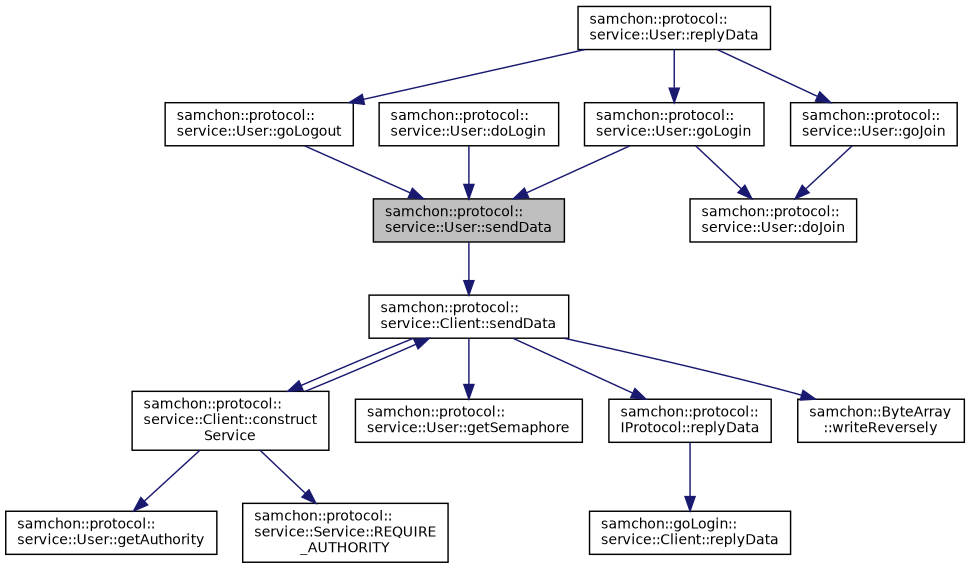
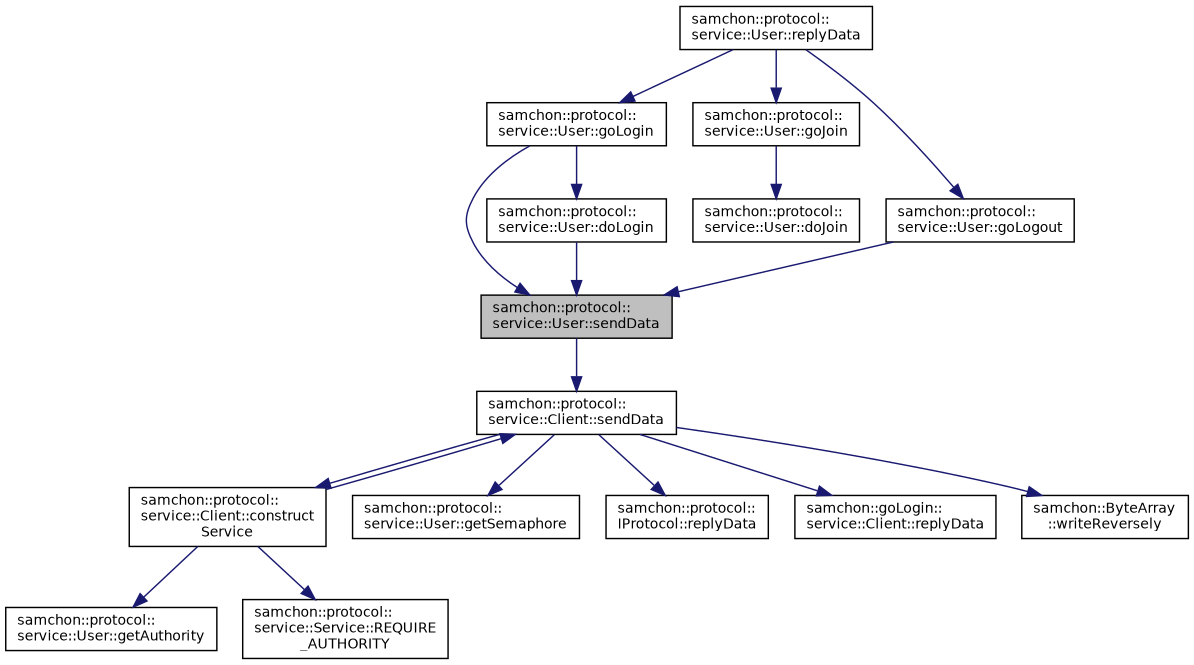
edge "samchon::protocol:: service::User::goLogin" -> "samchon::protocol:: service::User::doJoin": now "samchon::protocol:: service::User::goLogin" -> "samchon::protocol:: service::User::doLogin"
edge "samchon::protocol:: IProtocol::replyData" -> "samchon::goLogin:: service::Client::replyData": now "samchon::protocol:: service::Client::sendData" -> "samchon::goLogin:: service::Client::replyData"
